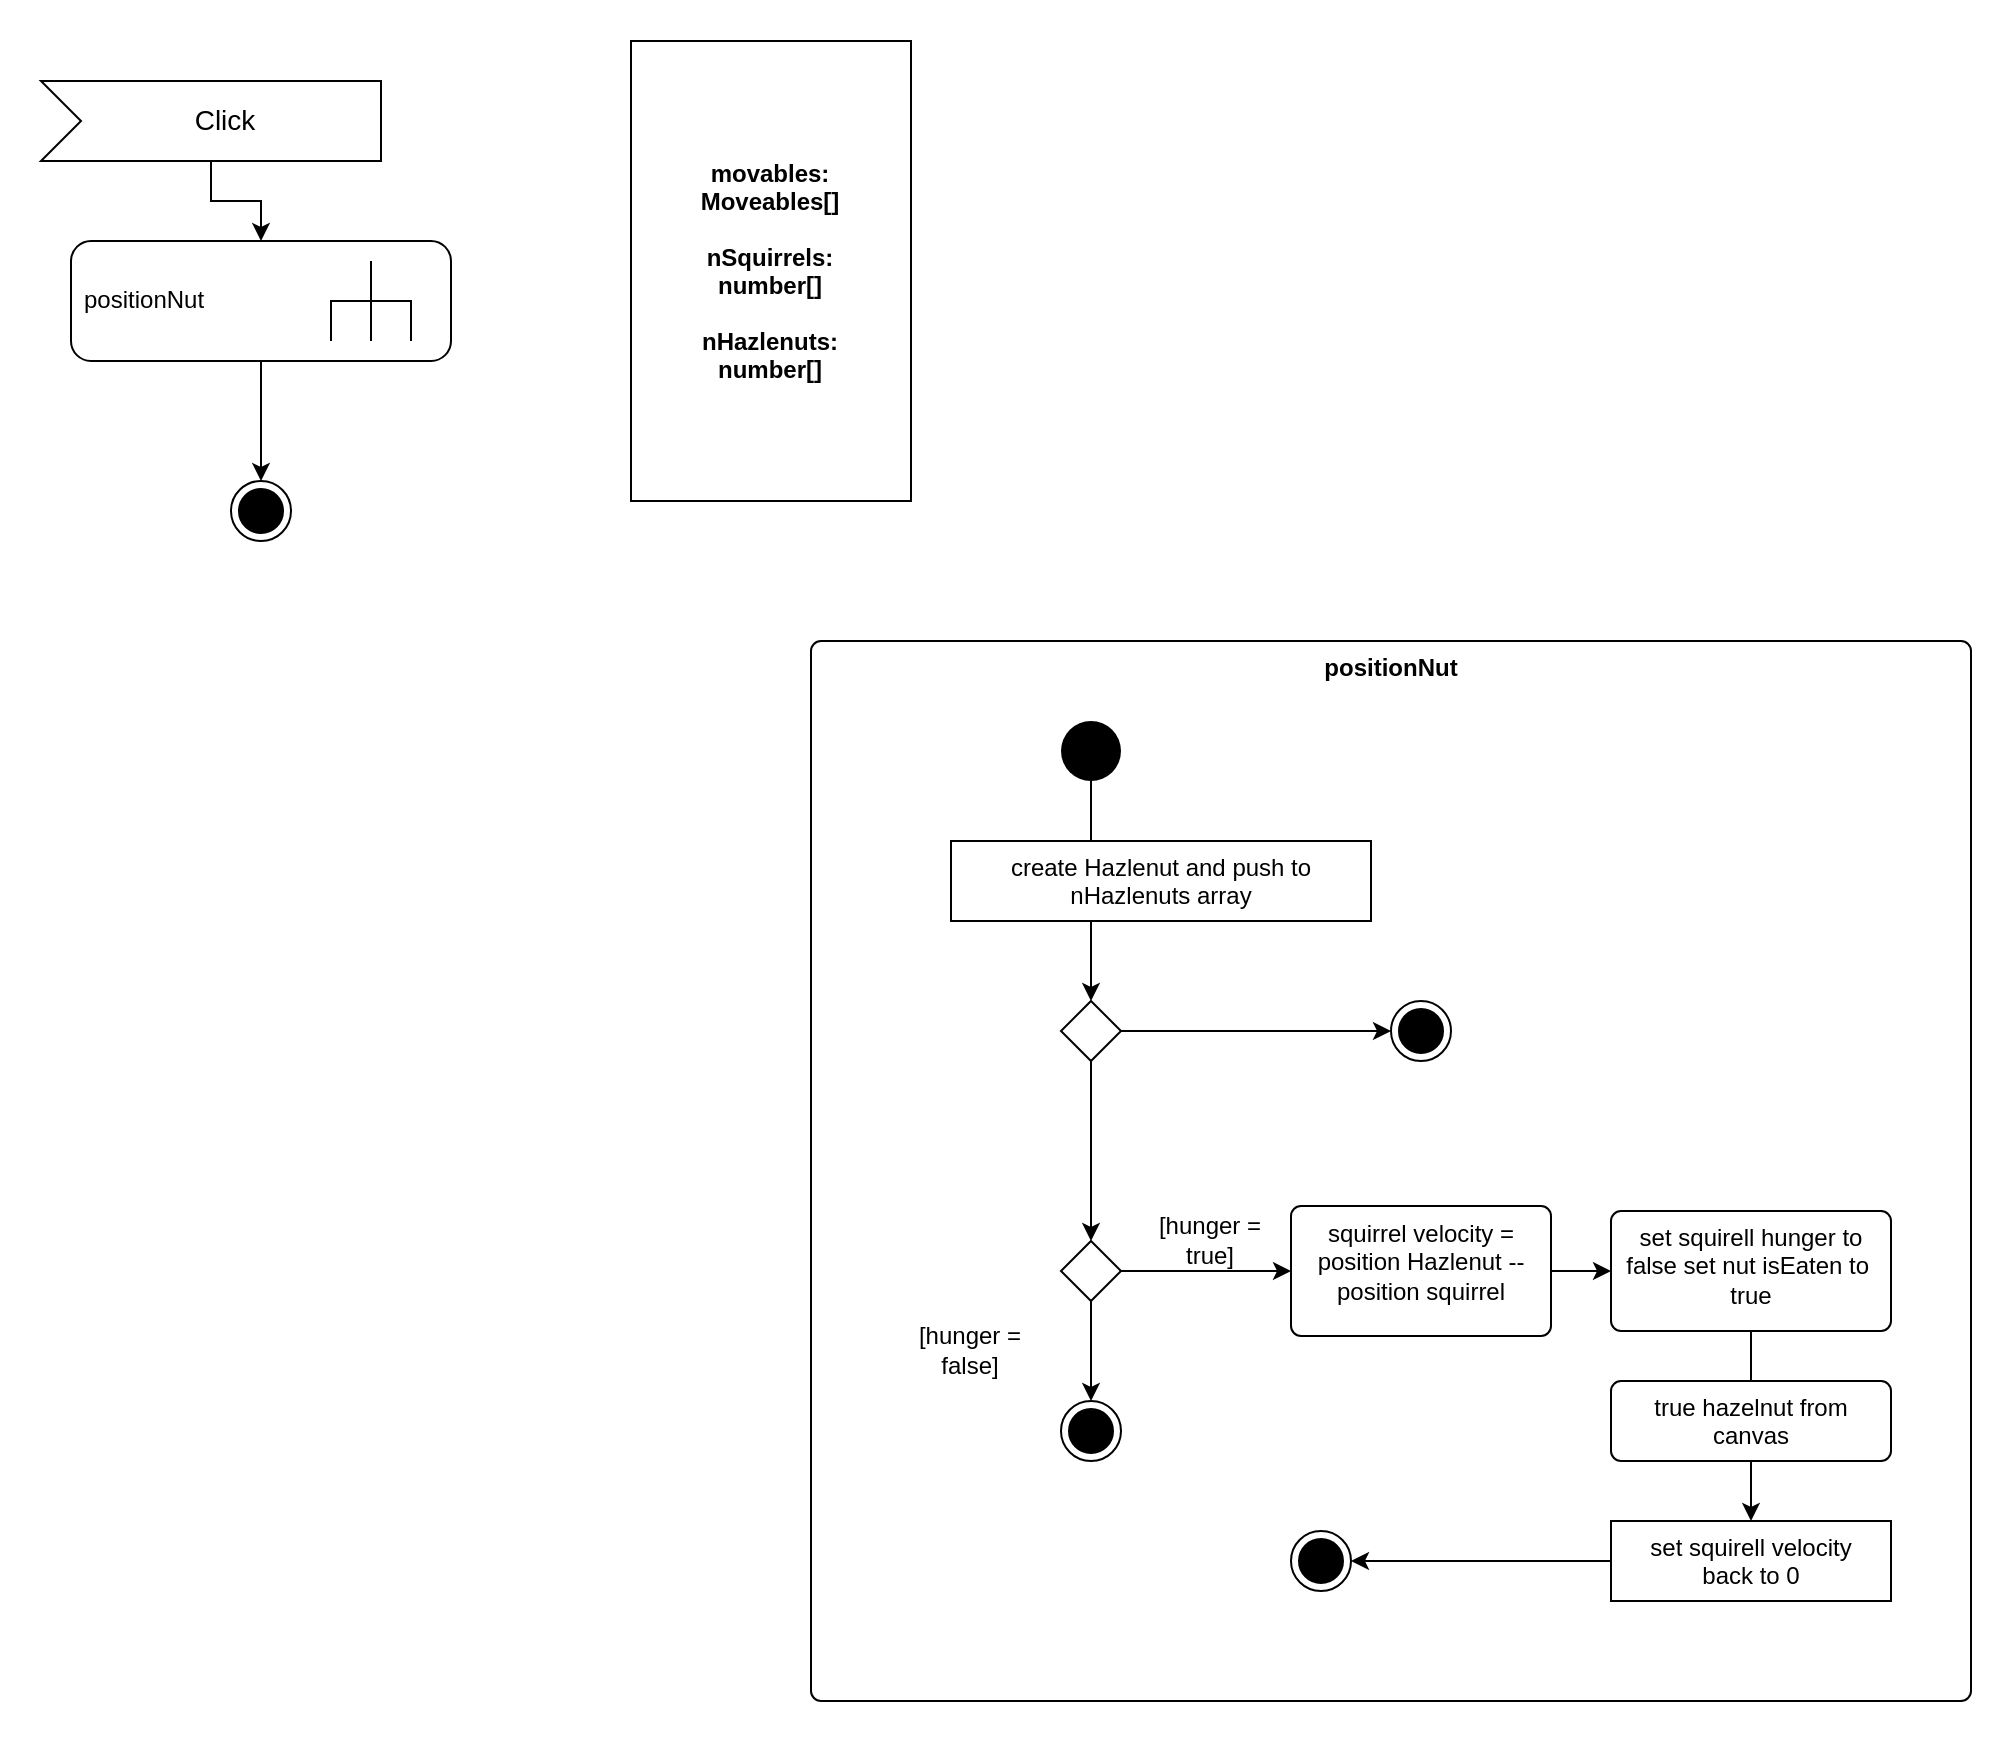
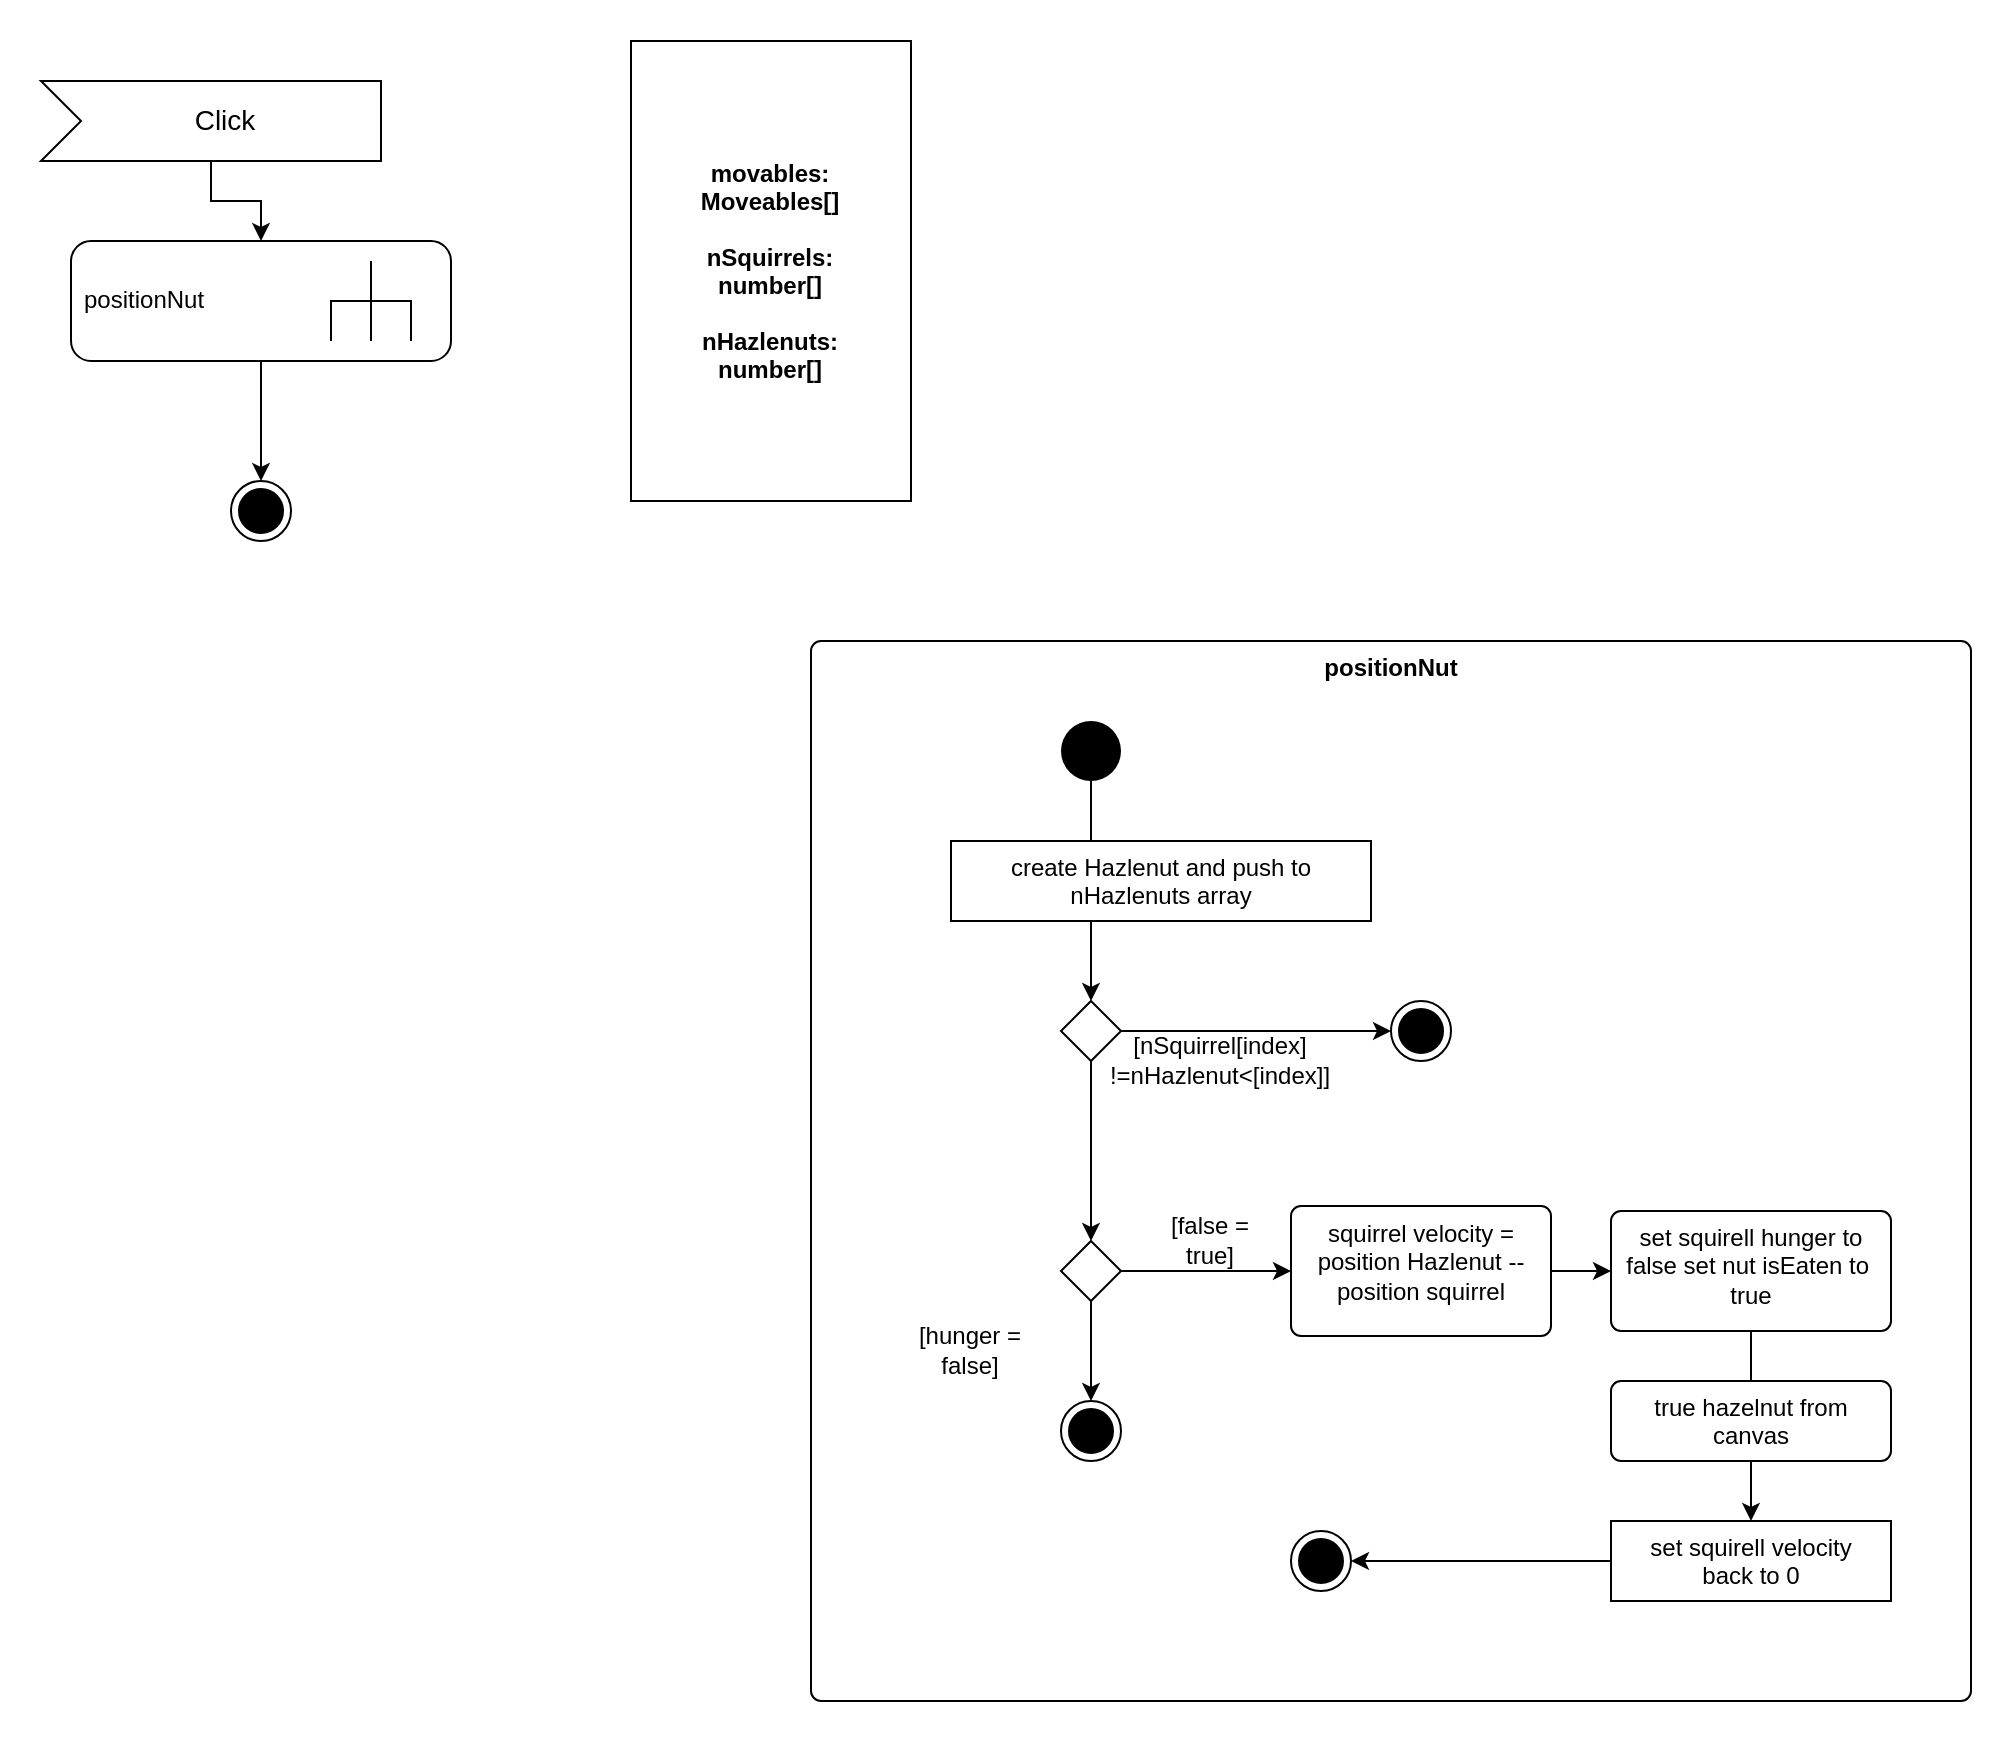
node "[nSquirrel[index] !=nHazlenut<[index]]": added
node "[hunger = true]": label "[hunger = true]" -> "[false = true]"
